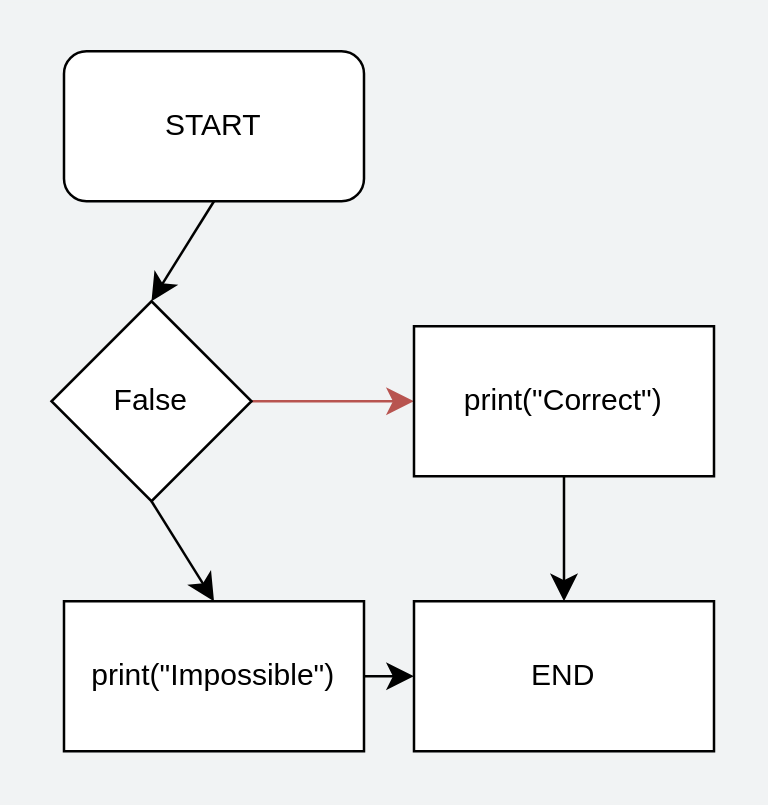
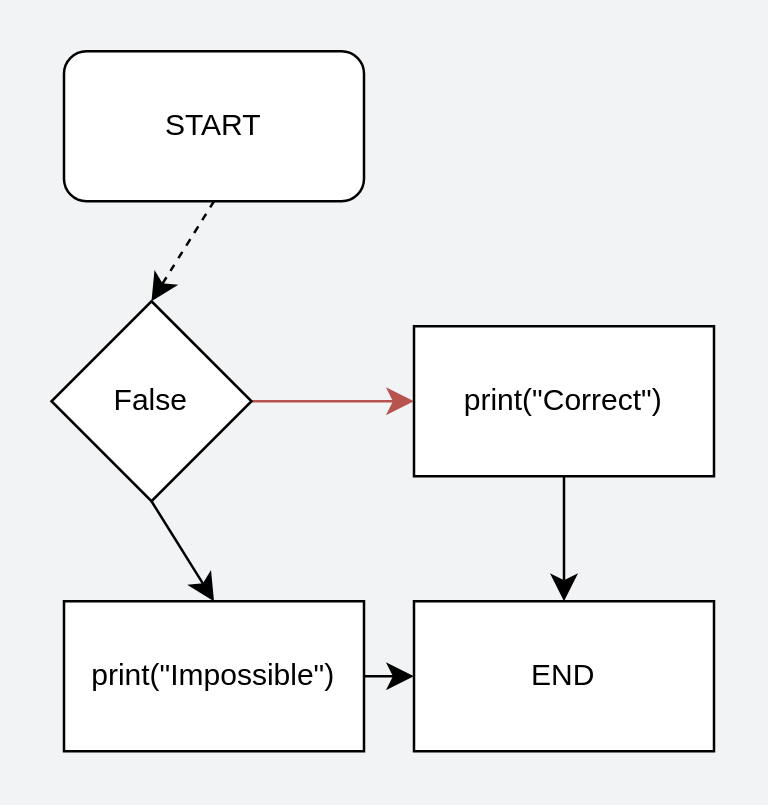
edge "START" -> "False": style solid -> dashed
